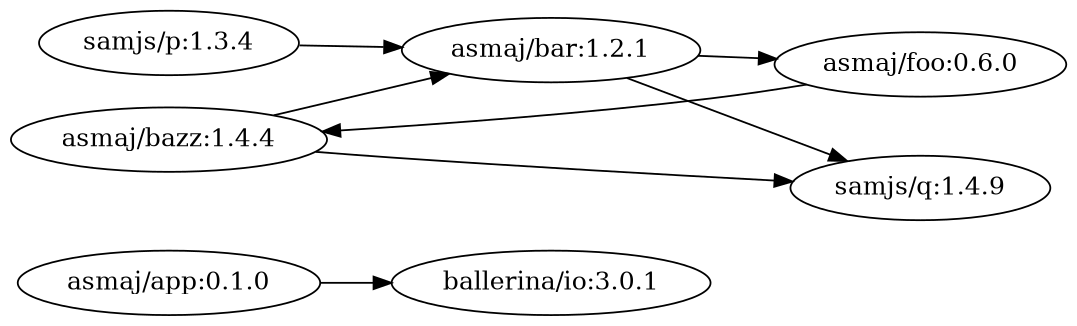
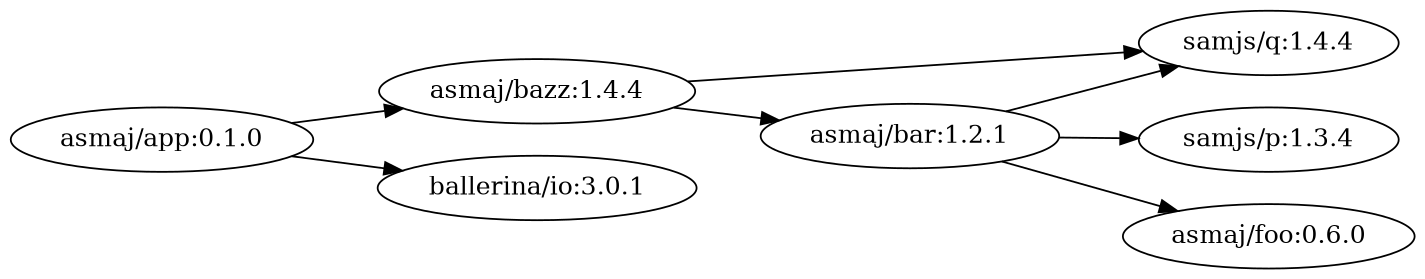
edge "samjs/p:1.3.4" -> "asmaj/bar:1.2.1": reversed
edge "asmaj/foo:0.6.0" -> "asmaj/bazz:1.4.4": now "asmaj/app:0.1.0" -> "asmaj/bazz:1.4.4"
node "samjs/q:1.4.9": label "samjs/q:1.4.9" -> "samjs/q:1.4.4"
